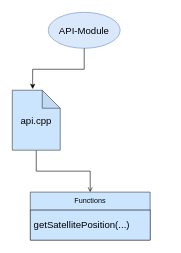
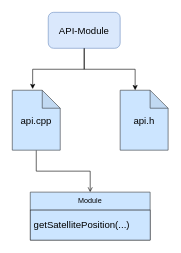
node "API-Module": shape ellipse -> rounded rectangle
edge "API-Module" -> "api.h": added
node "api.h": added
node "Functions": label "Functions" -> "Module"
